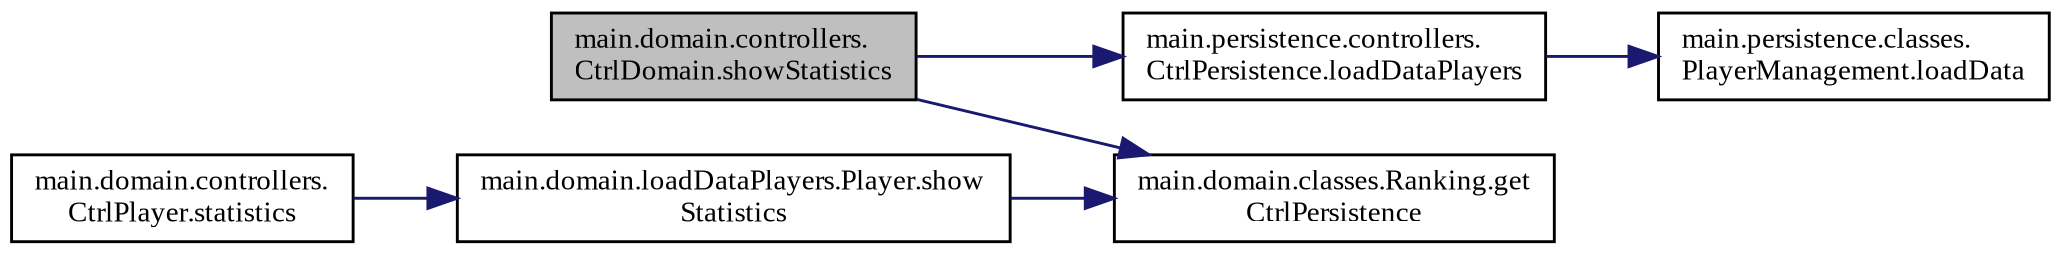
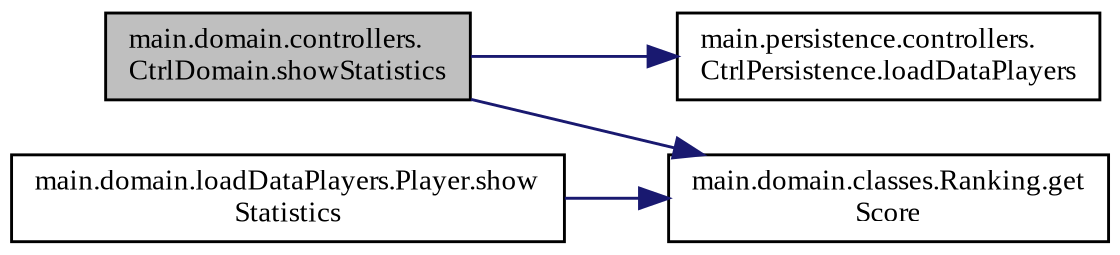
node "main.persistence.classes. PlayerManagement.loadData": removed
node "main.domain.controllers. CtrlPlayer.statistics": removed
node "main.domain.classes.Ranking.get CtrlPersistence": label "main.domain.classes.Ranking.get CtrlPersistence" -> "main.domain.classes.Ranking.get Score"
